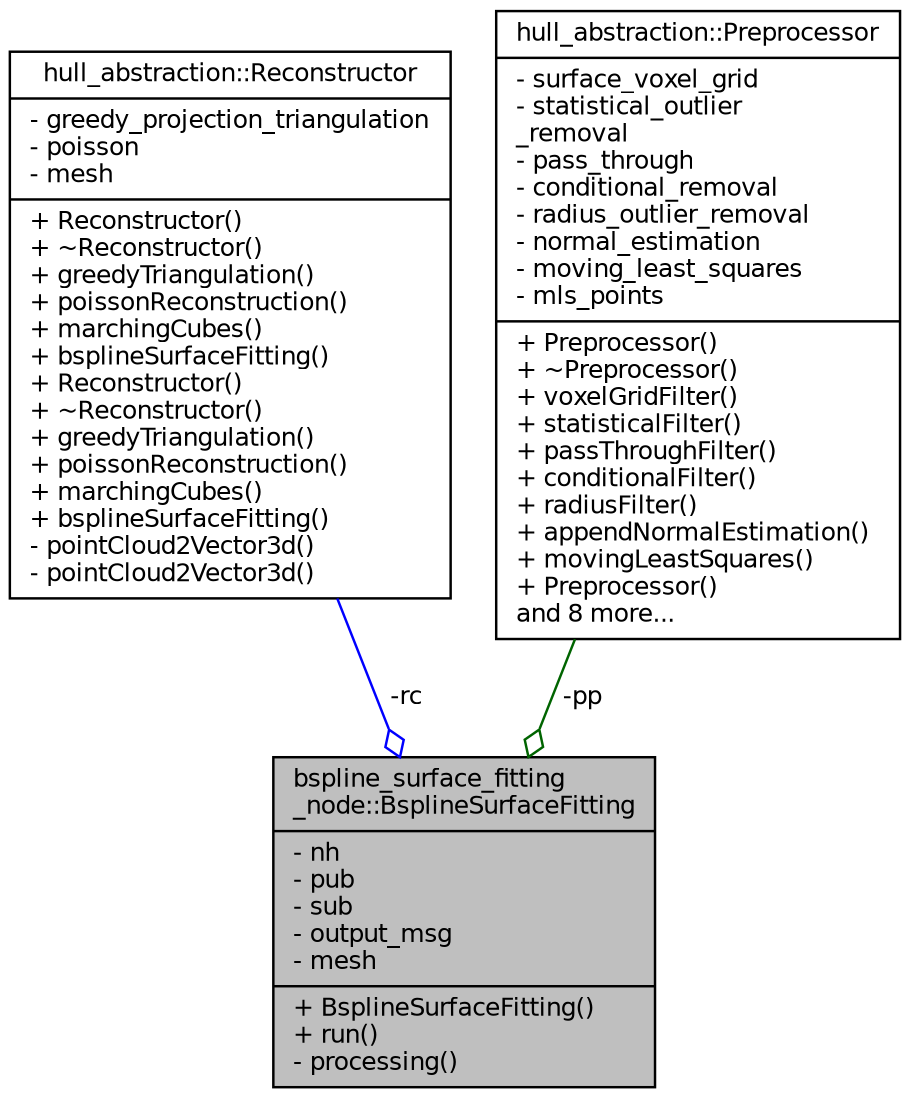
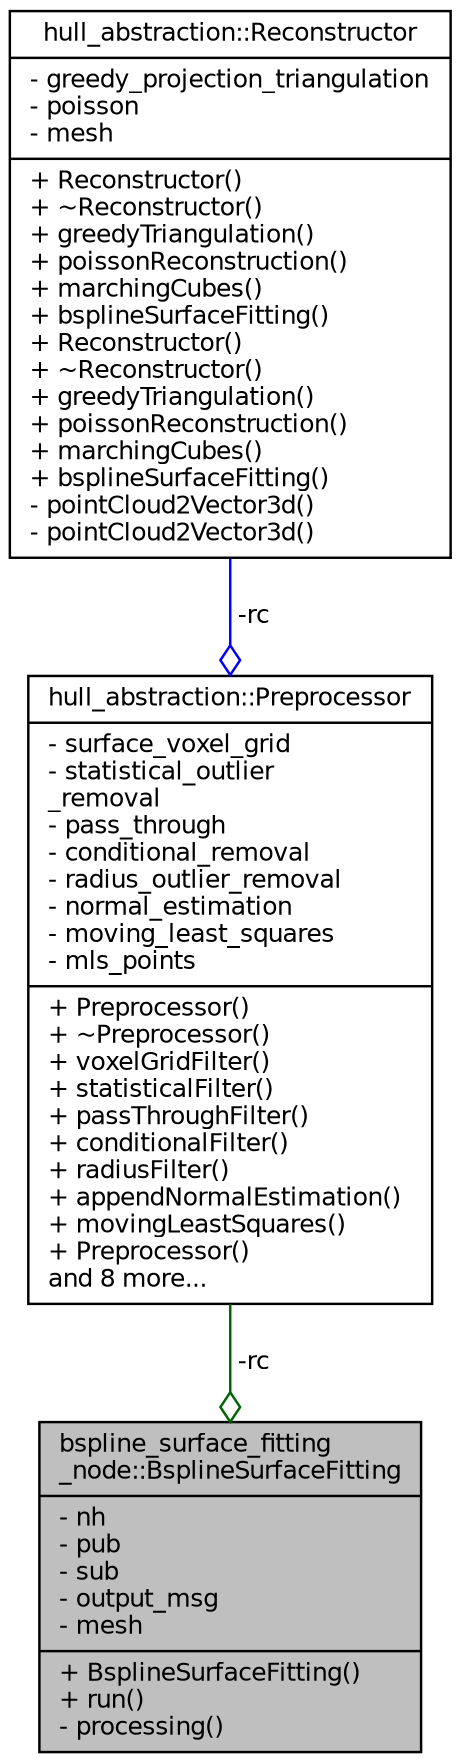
edge "hull_abstraction::Reconstructor" -> "bspline_surface_fitting": now "hull_abstraction::Reconstructor" -> "hull_abstraction::Preprocessor"
edge "hull_abstraction::Preprocessor" -> "bspline_surface_fitting": label " -pp" -> " -rc"
